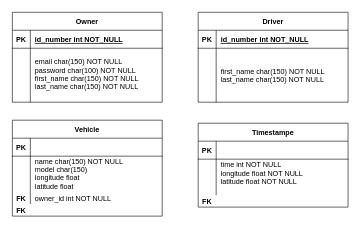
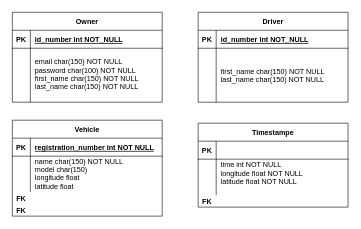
node "registration_number int NOT NULL": added
node "owner_id int NOT NULL": removed
